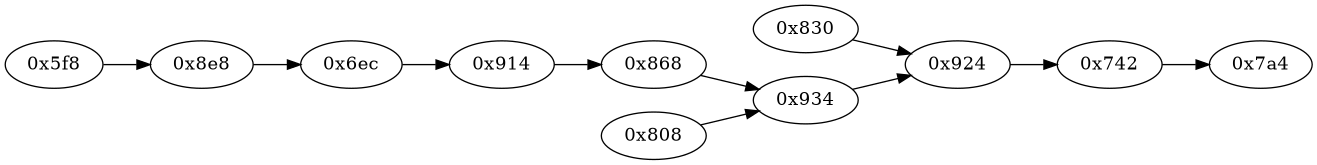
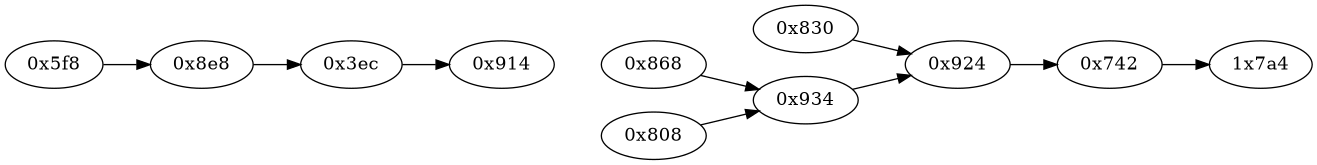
node "0x6ec": label "0x6ec" -> "0x3ec"
edge "0x914" -> "0x868": removed
node "0x7a4": label "0x7a4" -> "1x7a4"
